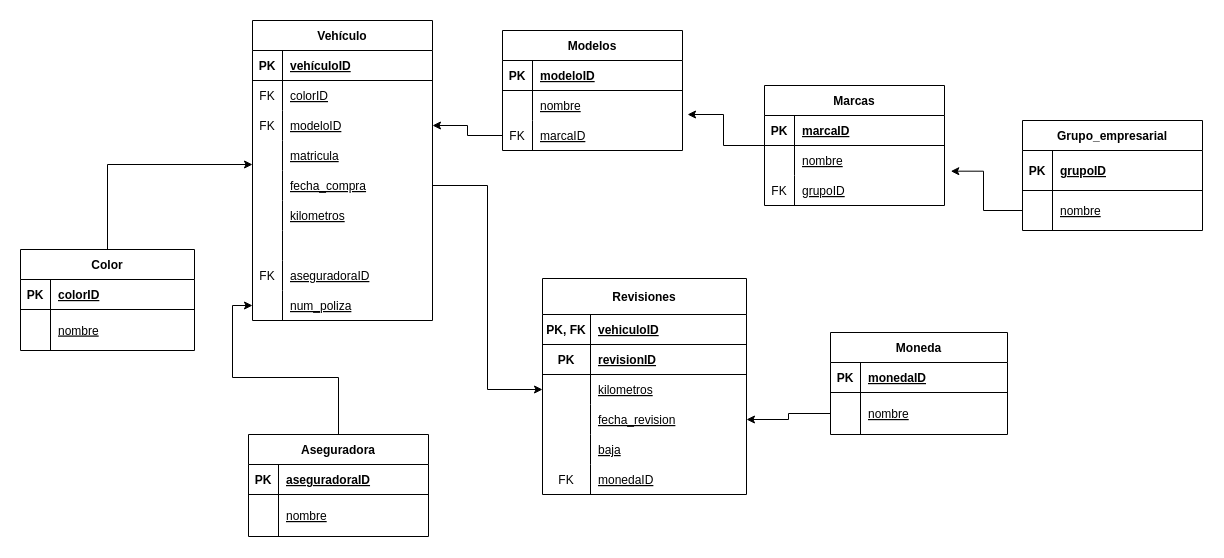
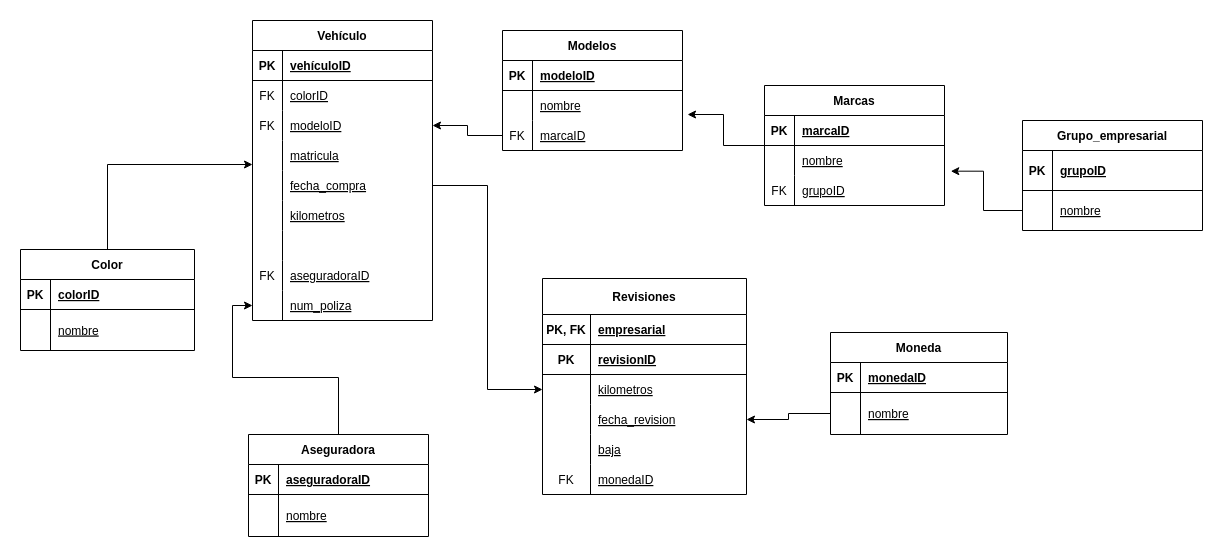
node "vehiculoID": label "vehiculoID" -> "empresarial"
